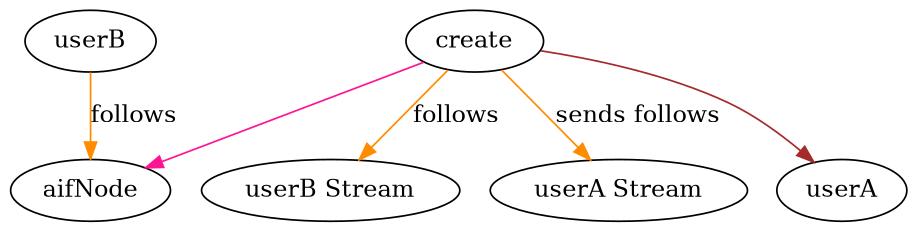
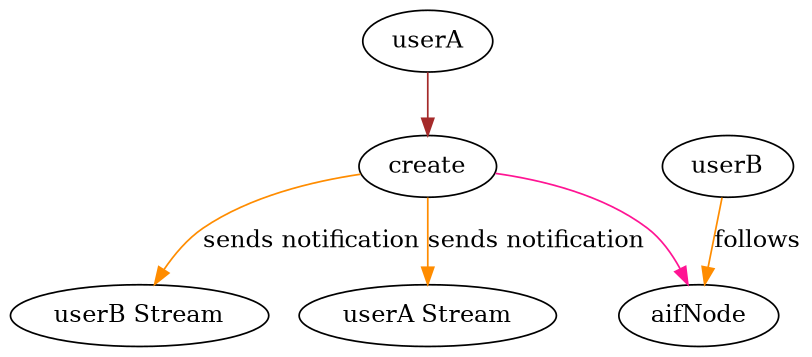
edge "create" -> "userA": reversed
edge "create" -> "userB Stream": label "follows" -> "sends notification"
edge "create" -> "userA Stream": label "sends follows" -> "sends notification"
